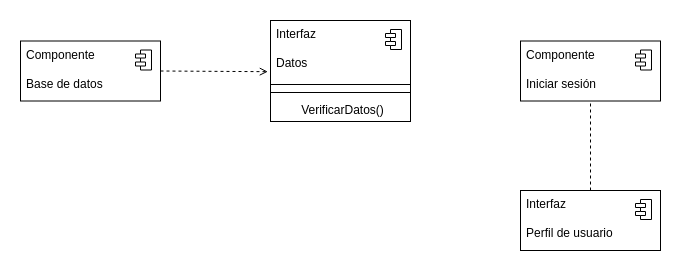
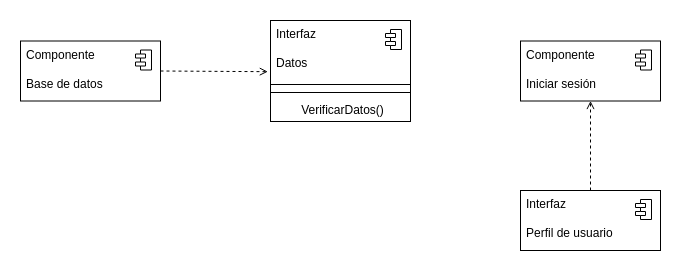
edge "Componente Iniciar sesión" -- "Interfaz Perfil de usuario": arrowhead none -> open
